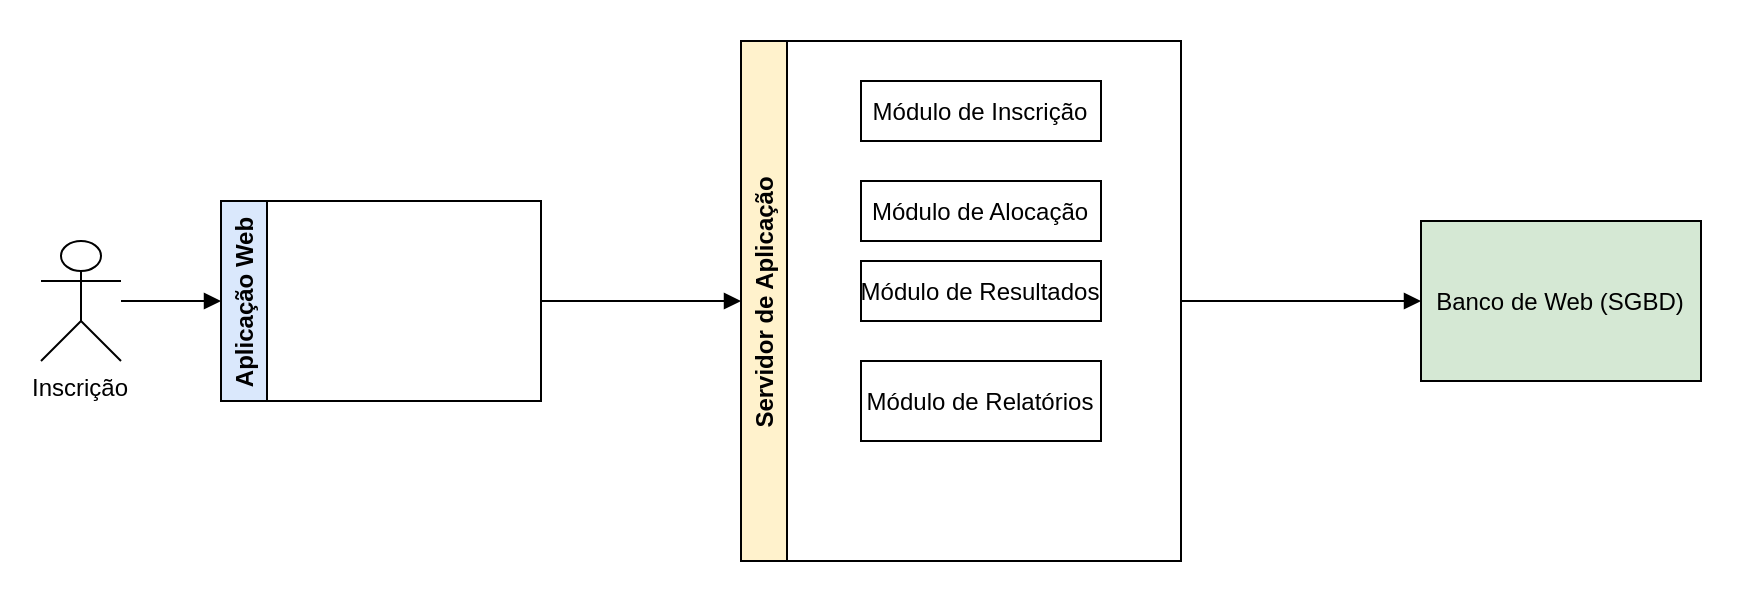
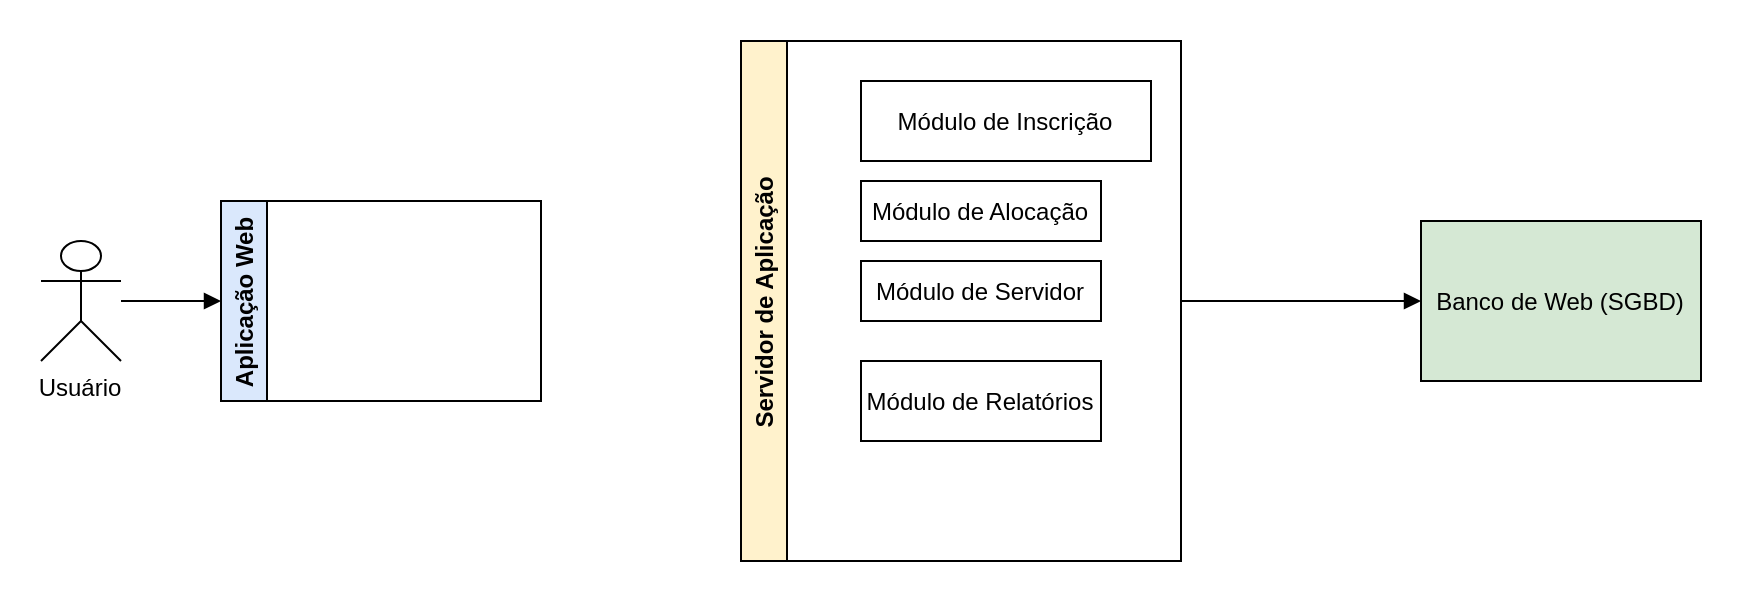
node "Módulo de Inscrição": size 240x60 -> 290x80
node "Módulo de Resultados": label "Módulo de Resultados" -> "Módulo de Servidor"
edge "Aplicação Web" -> "Servidor de Aplicação": removed
node "Inscrição": label "Inscrição" -> "Usuário"
